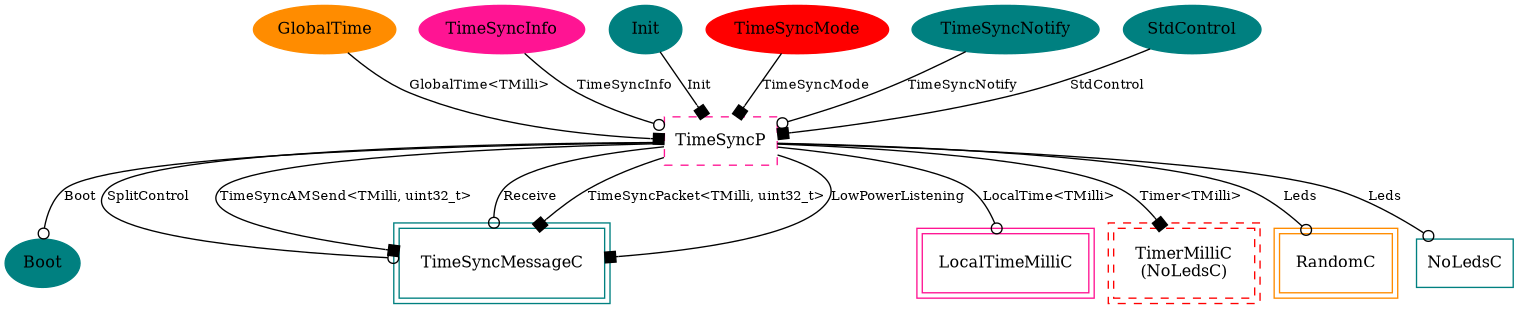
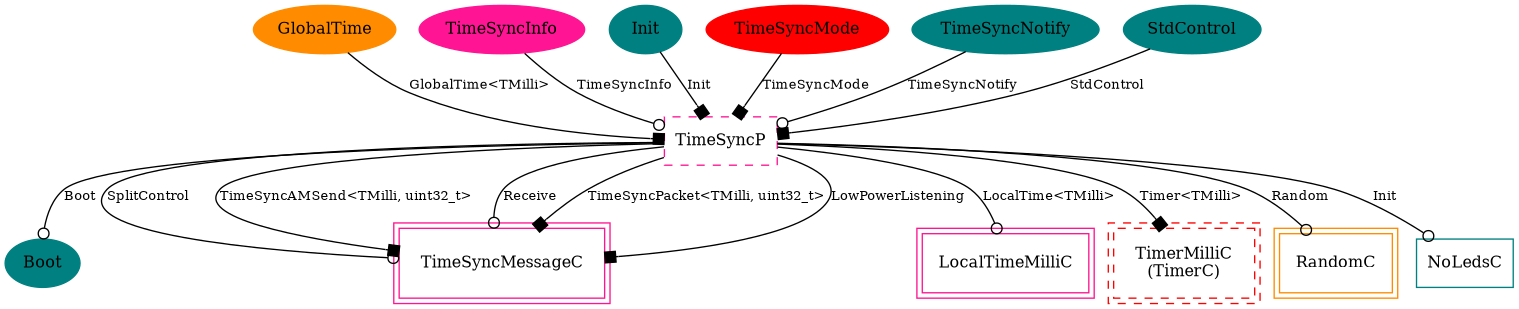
edge "TimeSyncP" -> "RandomC": label "Leds" -> "Random"
edge "TimeSyncP" -> "NoLedsC": label "Leds" -> "Init"
node "TimeSyncMessageC": color teal -> deeppink
node "TimerMilliC (NoLedsC)": label "TimerMilliC (NoLedsC)" -> "TimerMilliC (TimerC)"
